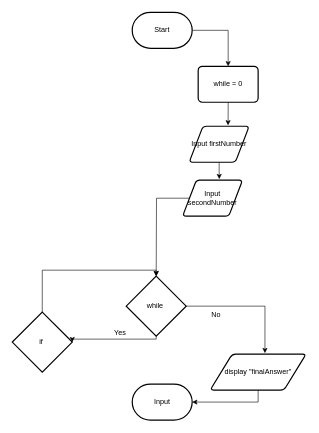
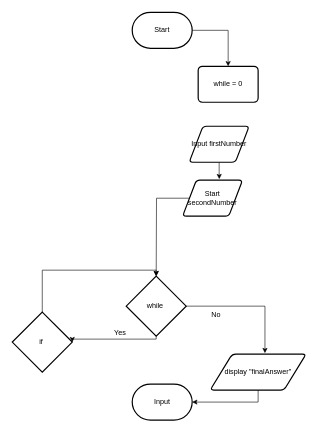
edge "while = 0" -> "Input firstNumber": removed
node "Input secondNumber": label "Input secondNumber" -> "Start secondNumber"
